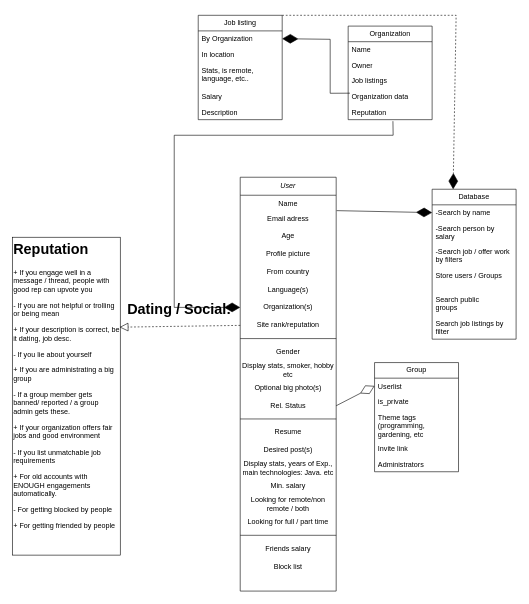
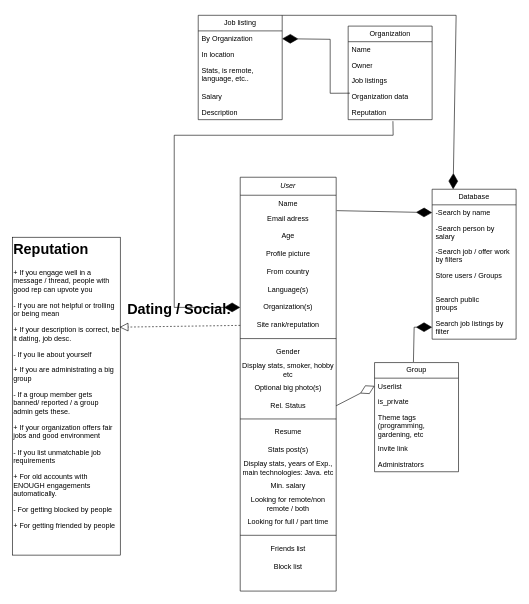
edge "Job listing" -> "Database": style dashed -> solid
edge "Group" -> "Search job listings by filter": added
node "Desired post(s)": label "Desired post(s)" -> "Stats post(s)"
node "Friends salary": label "Friends salary" -> "Friends list"
